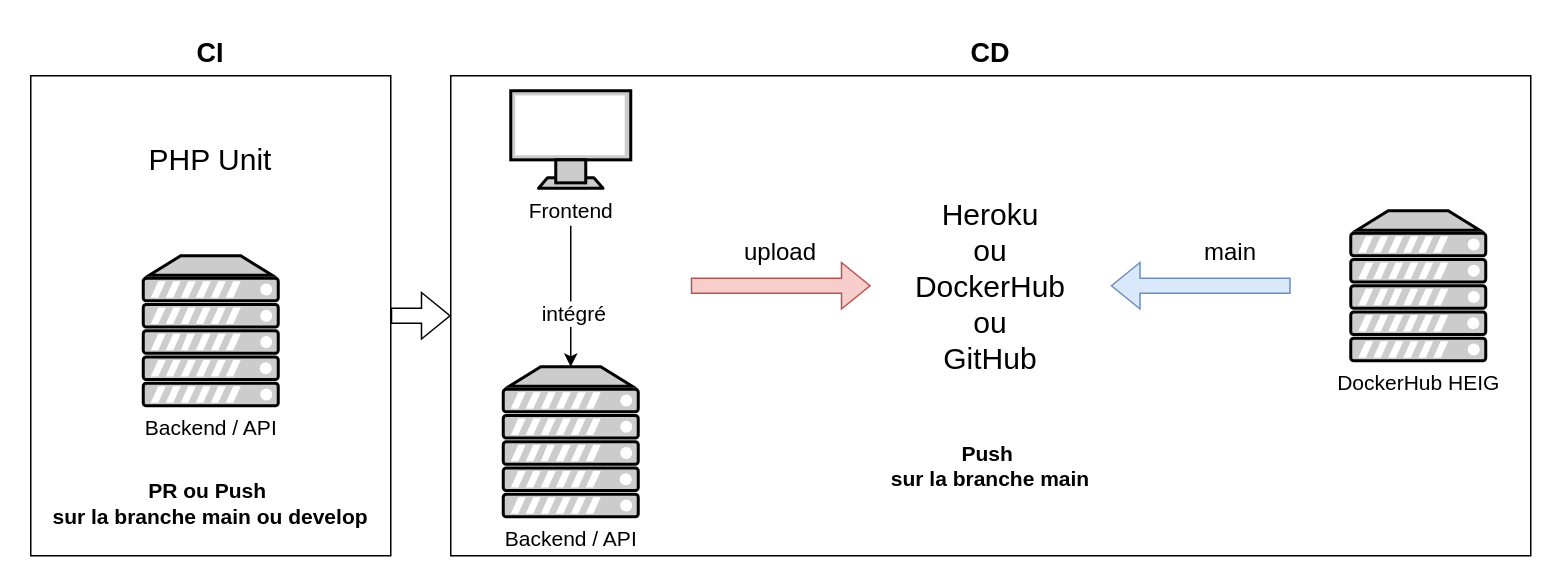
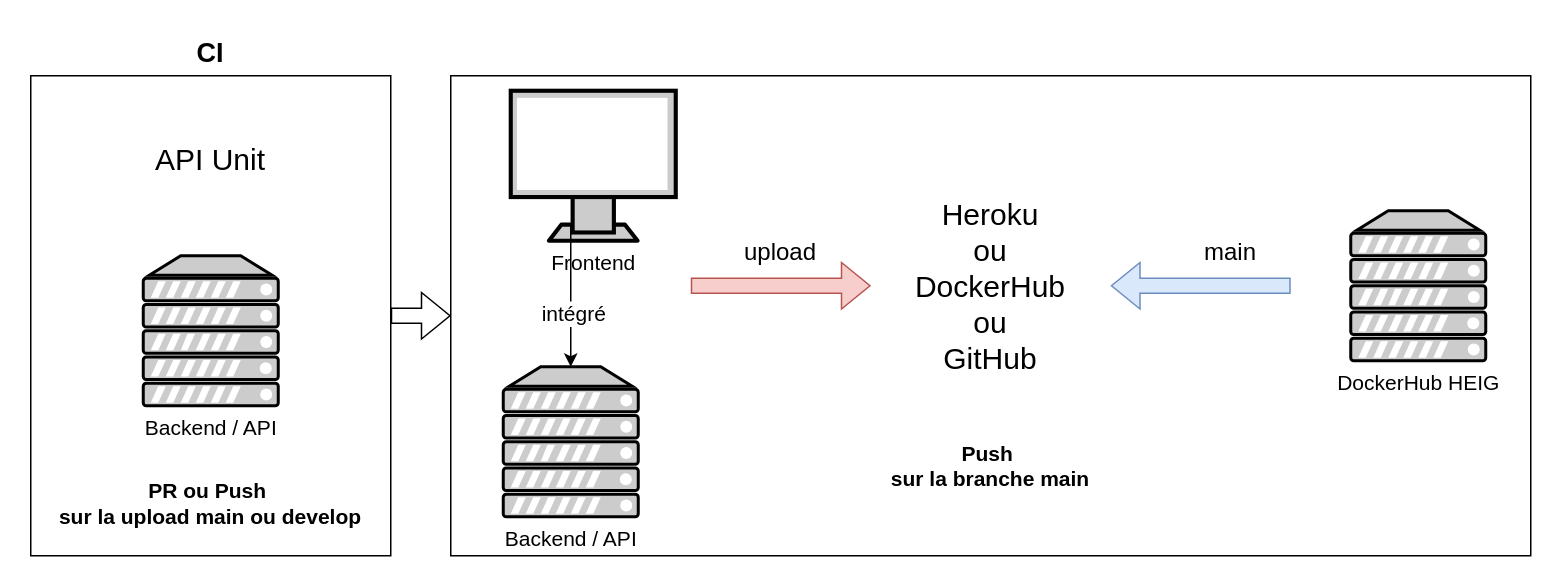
node "CD": removed
node "Frontend": size 120x98 -> 165x150
node "PHP Unit": label "PHP Unit" -> "API Unit"
node "PR ou Push sur la branche main ou develop": label "PR ou Push sur la branche main ou develop" -> "PR ou Push sur la upload main ou develop"
